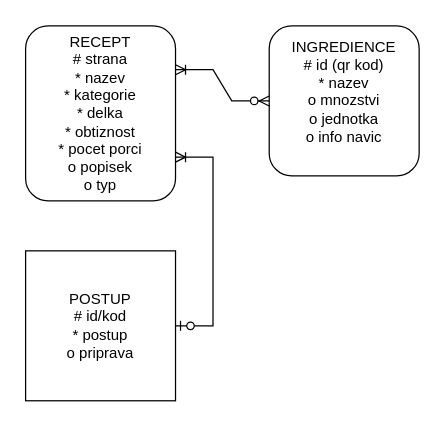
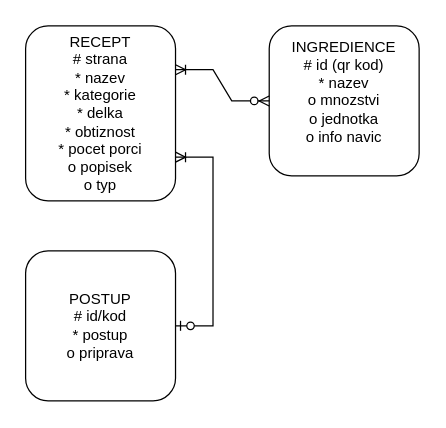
node "POSTUP # id/kod * postup o priprava": shape rectangle -> rounded rectangle
